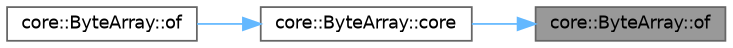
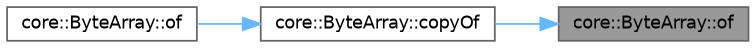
node "core::ByteArray::core": label "core::ByteArray::core" -> "core::ByteArray::copyOf"
